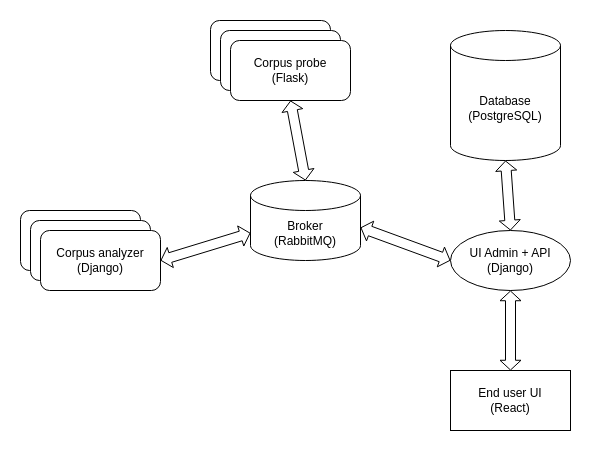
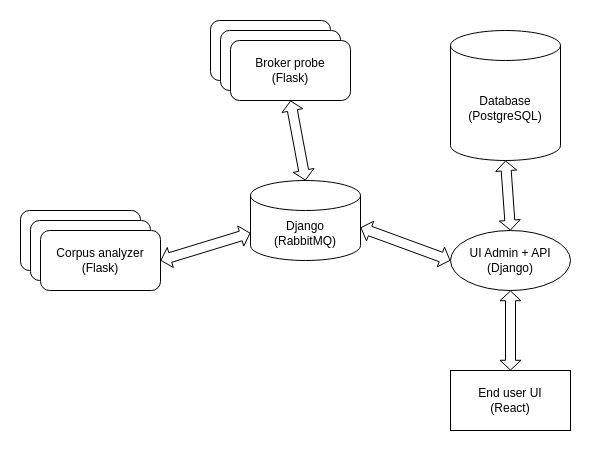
node "Corpus probe (Flask)": label "Corpus probe (Flask)" -> "Broker probe (Flask)"
node "Broker (RabbitMQ)": label "Broker (RabbitMQ)" -> "Django (RabbitMQ)"
node "Corpus analyzer (Django)": label "Corpus analyzer (Django)" -> "Corpus analyzer (Flask)"
